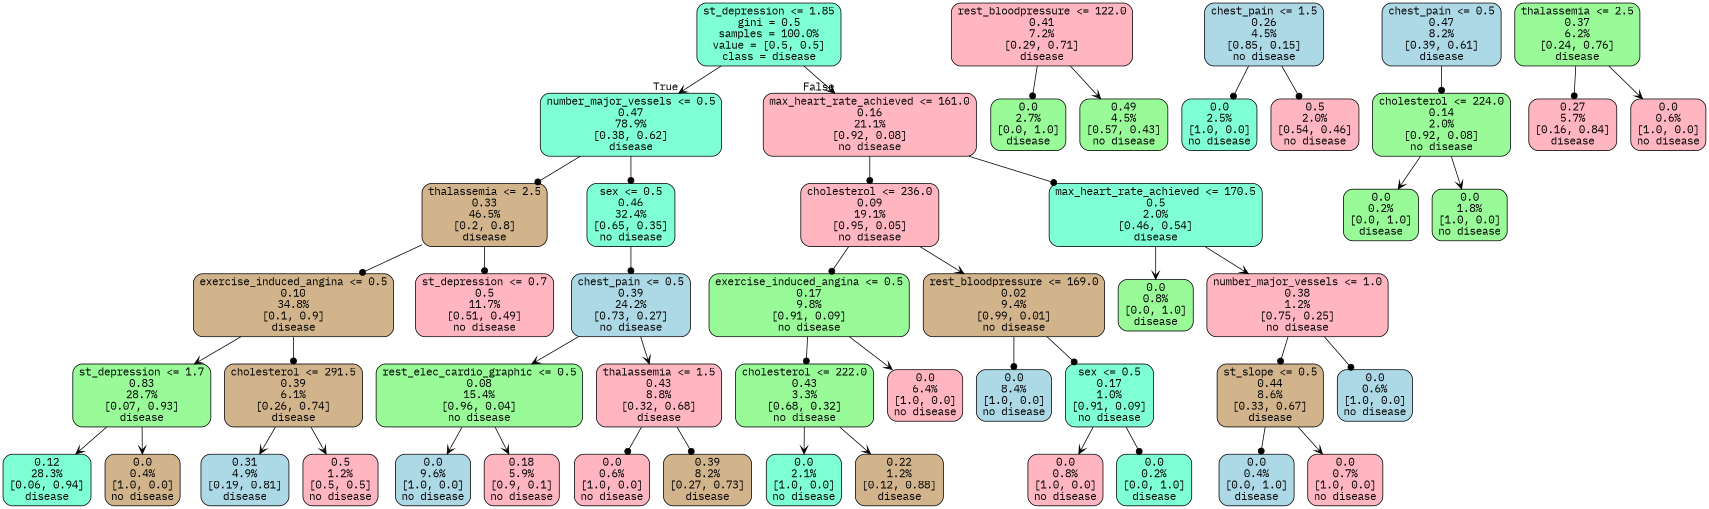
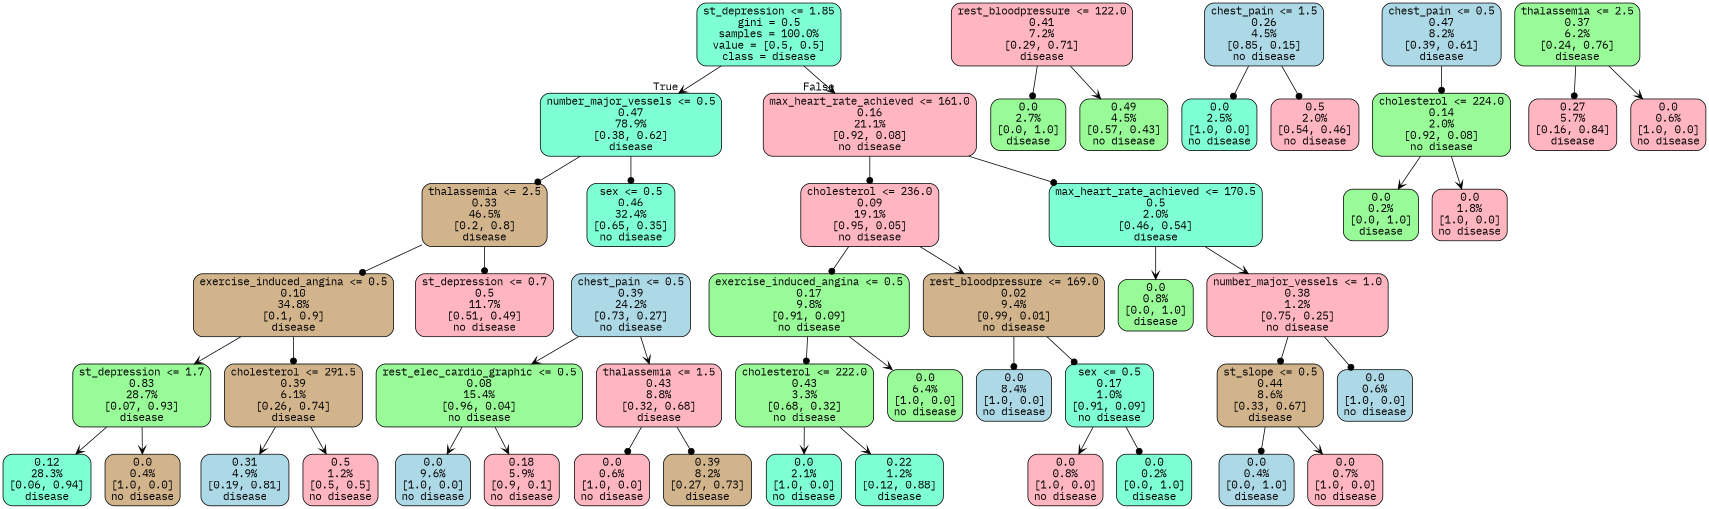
node "0.0 1.8% [1.0, 0.0] no disease": fillcolor palegreen -> lightpink
edge "sex <= 0.5 0.46 32.4% [0.65, 0.35] no disease" -> "chest_pain <= 0.5 0.39 24.2% [0.73, 0.27] no disease": removed
node "0.0 6.4% [1.0, 0.0] no disease": fillcolor lightpink -> palegreen
node "0.22 1.2% [0.12, 0.88] disease": fillcolor tan -> aquamarine
